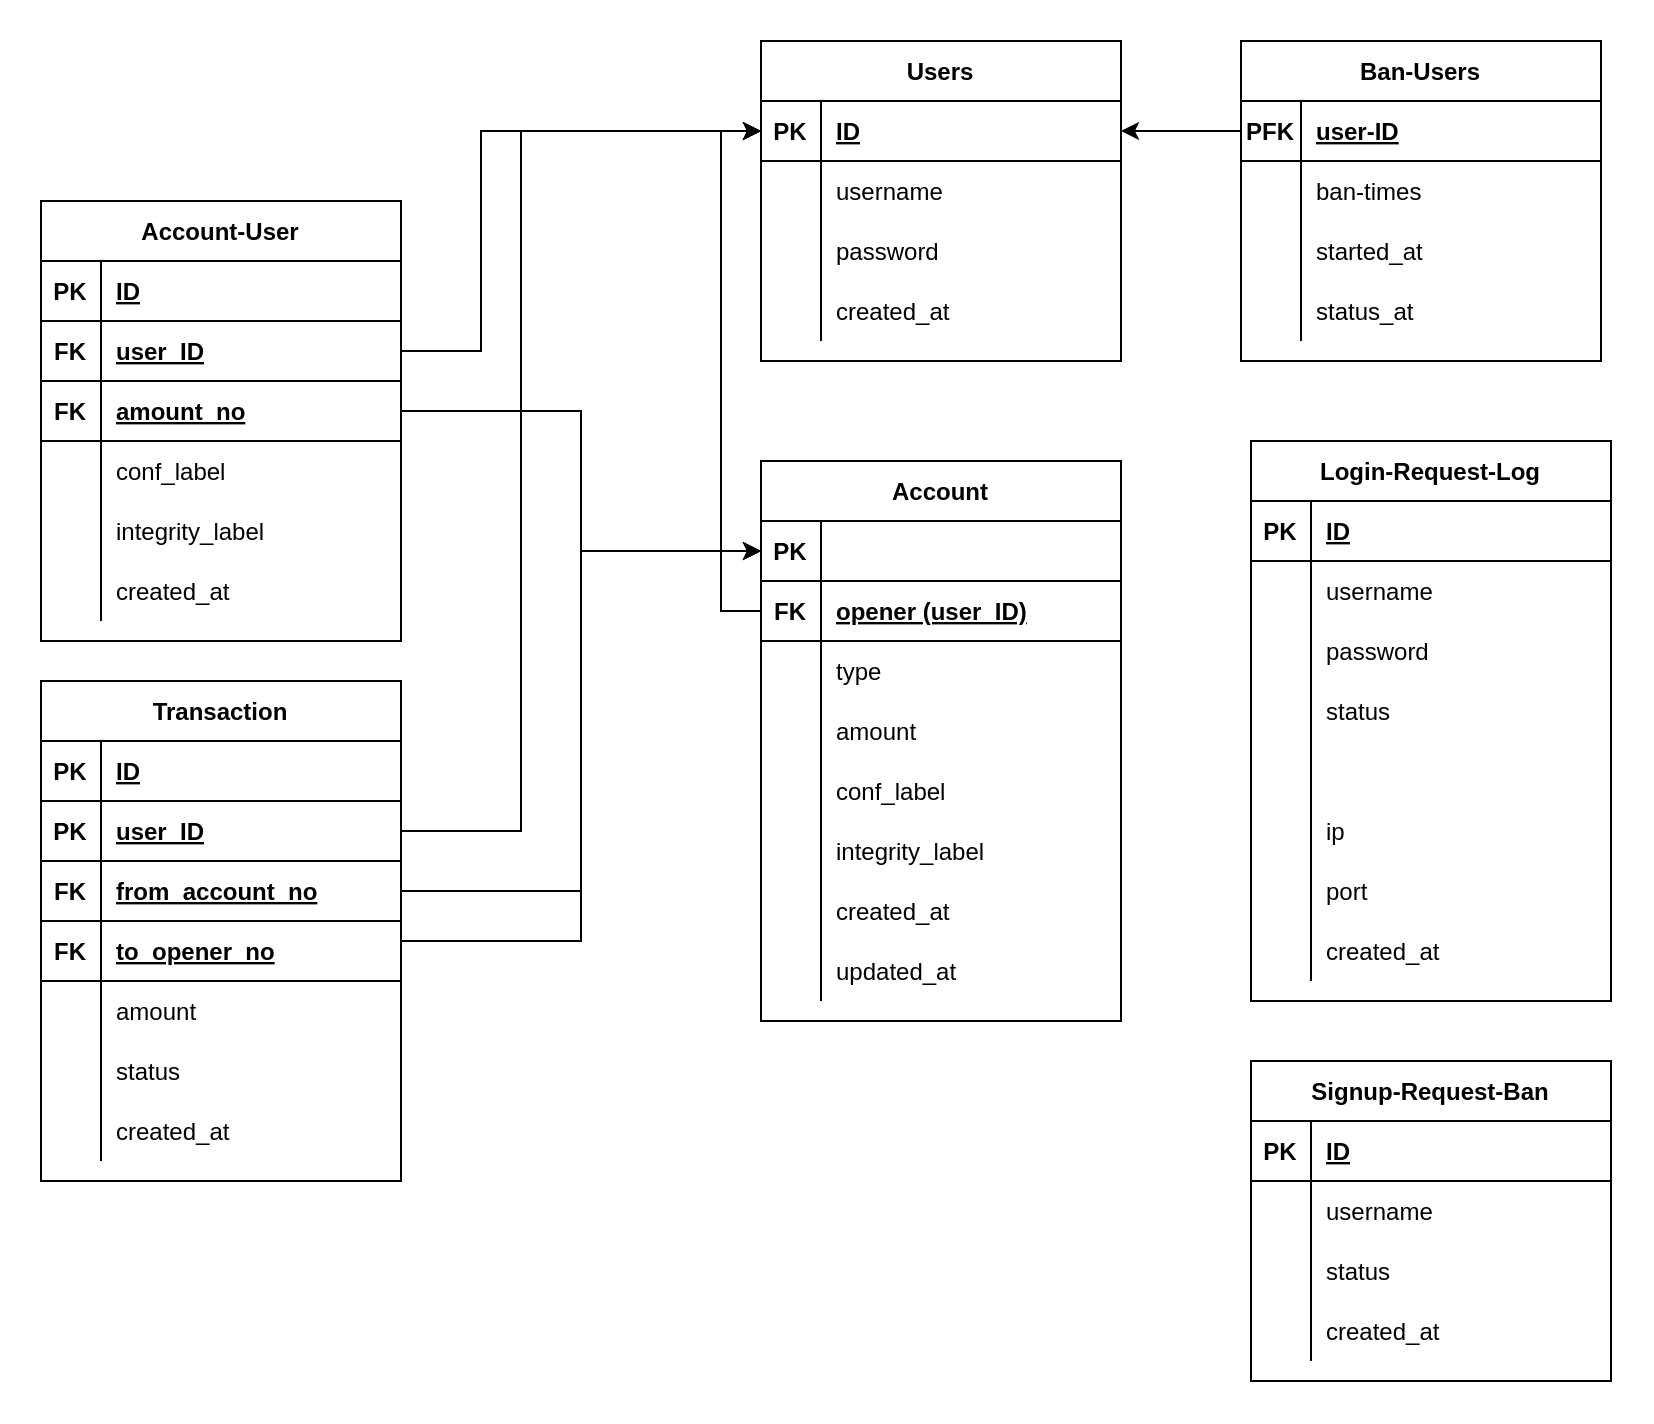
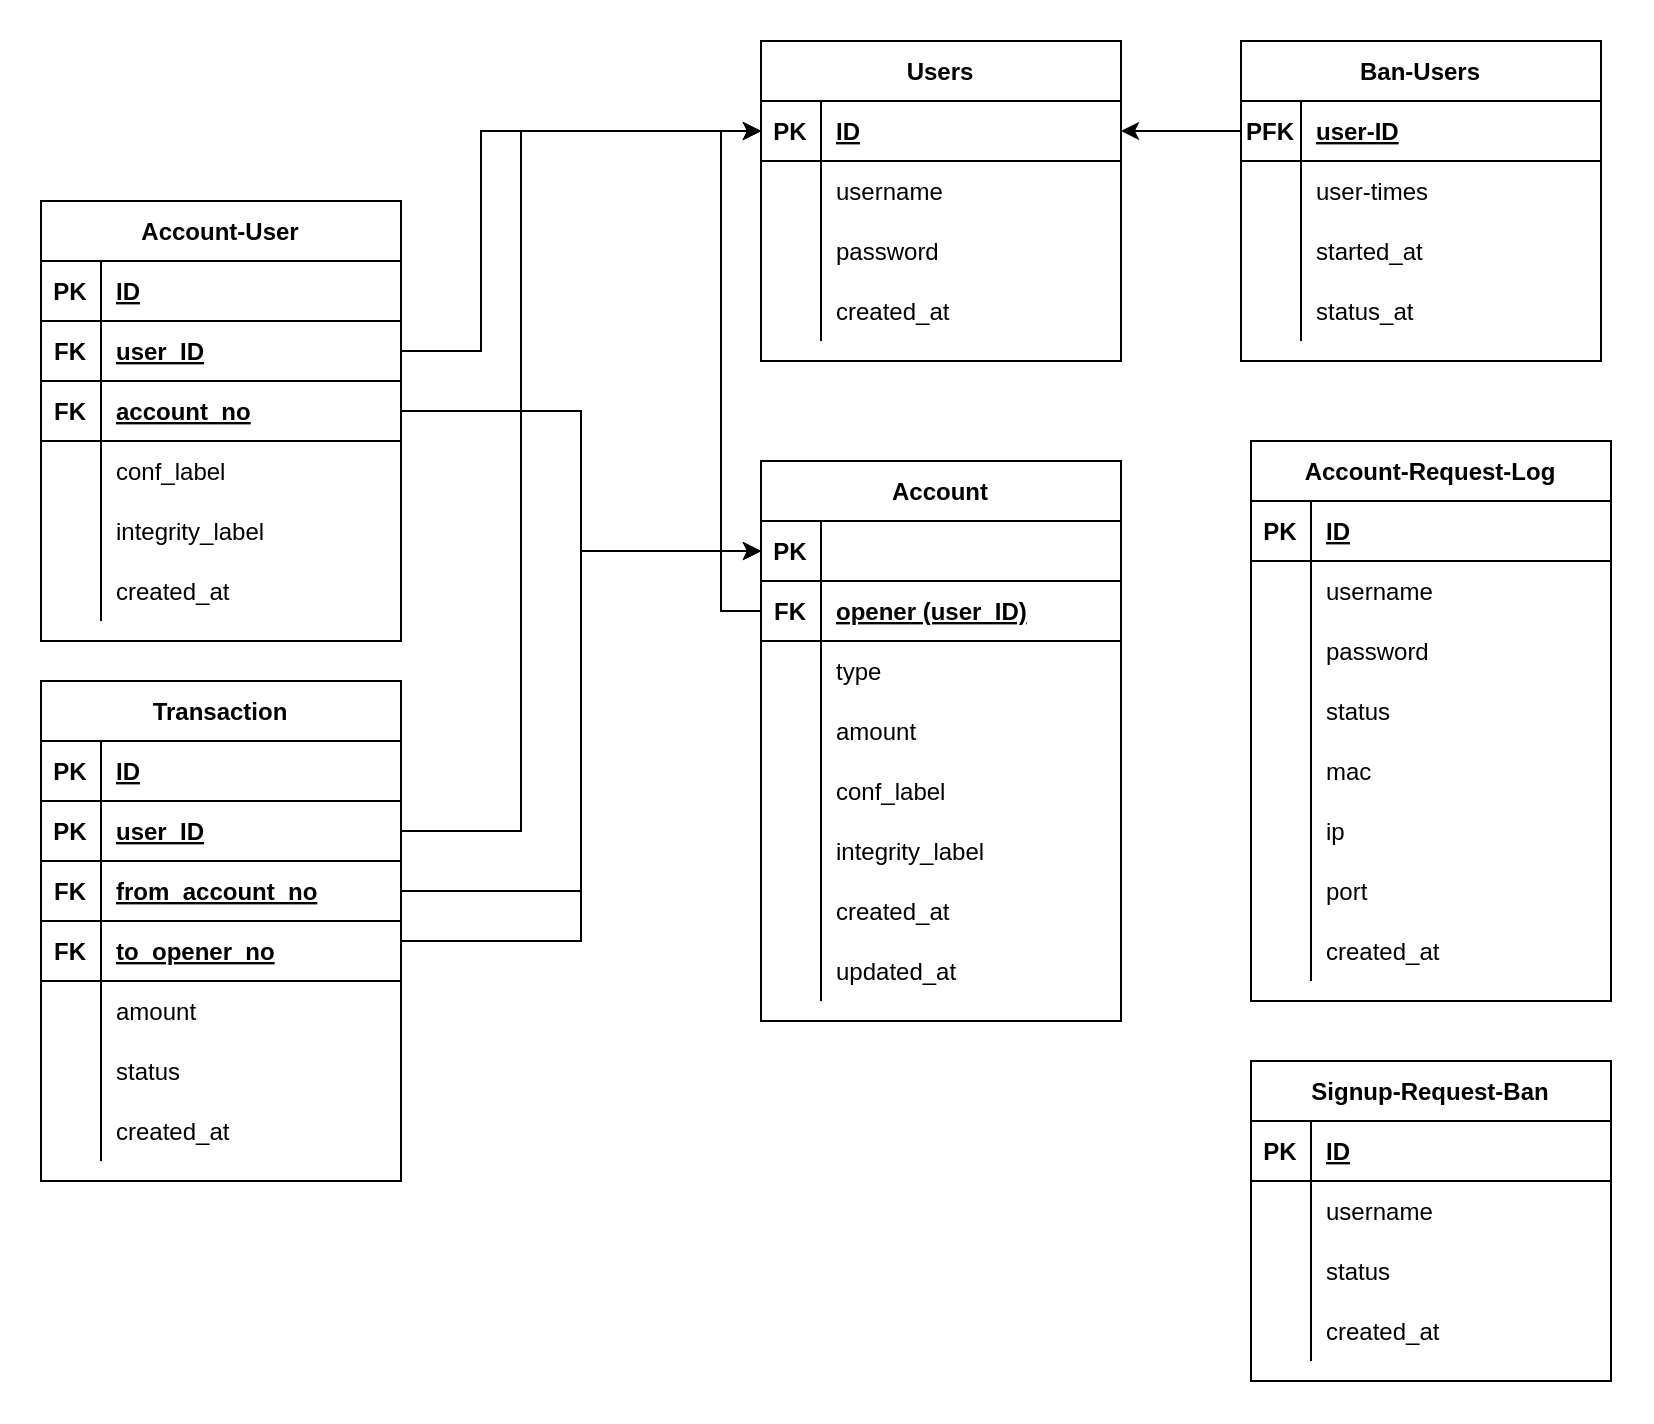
node "ban-times": label "ban-times" -> "user-times"
node "amount_no": label "amount_no" -> "account_no"
node "Login-Request-Log": label "Login-Request-Log" -> "Account-Request-Log"
node "mac": added
